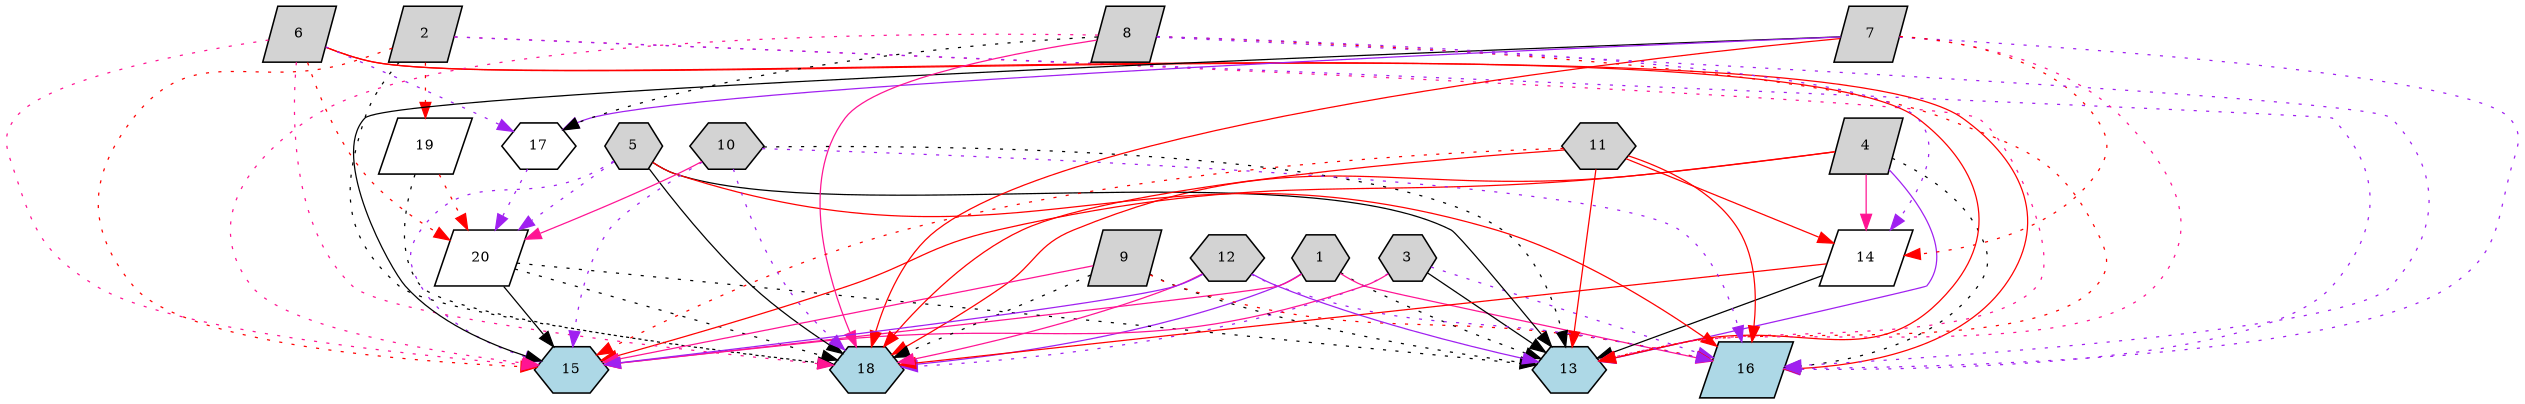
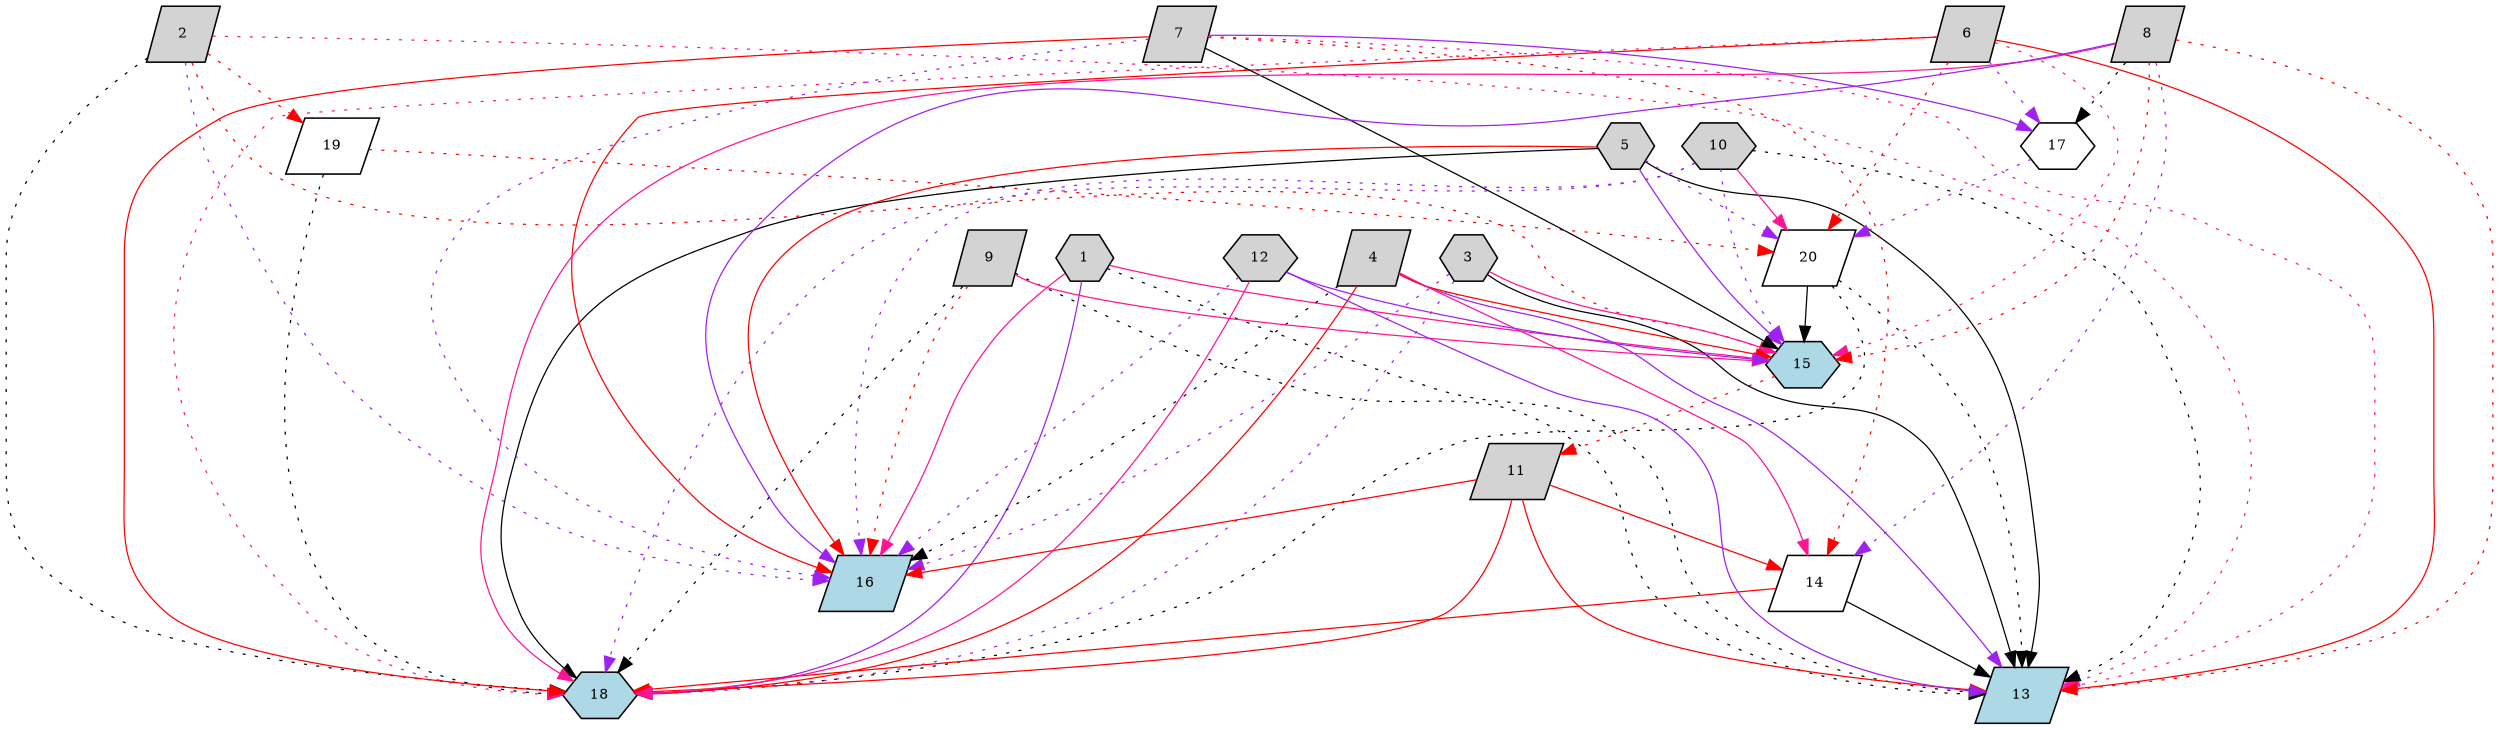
edge "8" -> "15": color deeppink -> red
edge "8" -> "16": style dotted -> bold
node "11": shape hexagon -> parallelogram
edge "11" -> "15": reversed
edge "5" -> "15": style dotted -> bold
node "13": shape hexagon -> parallelogram
